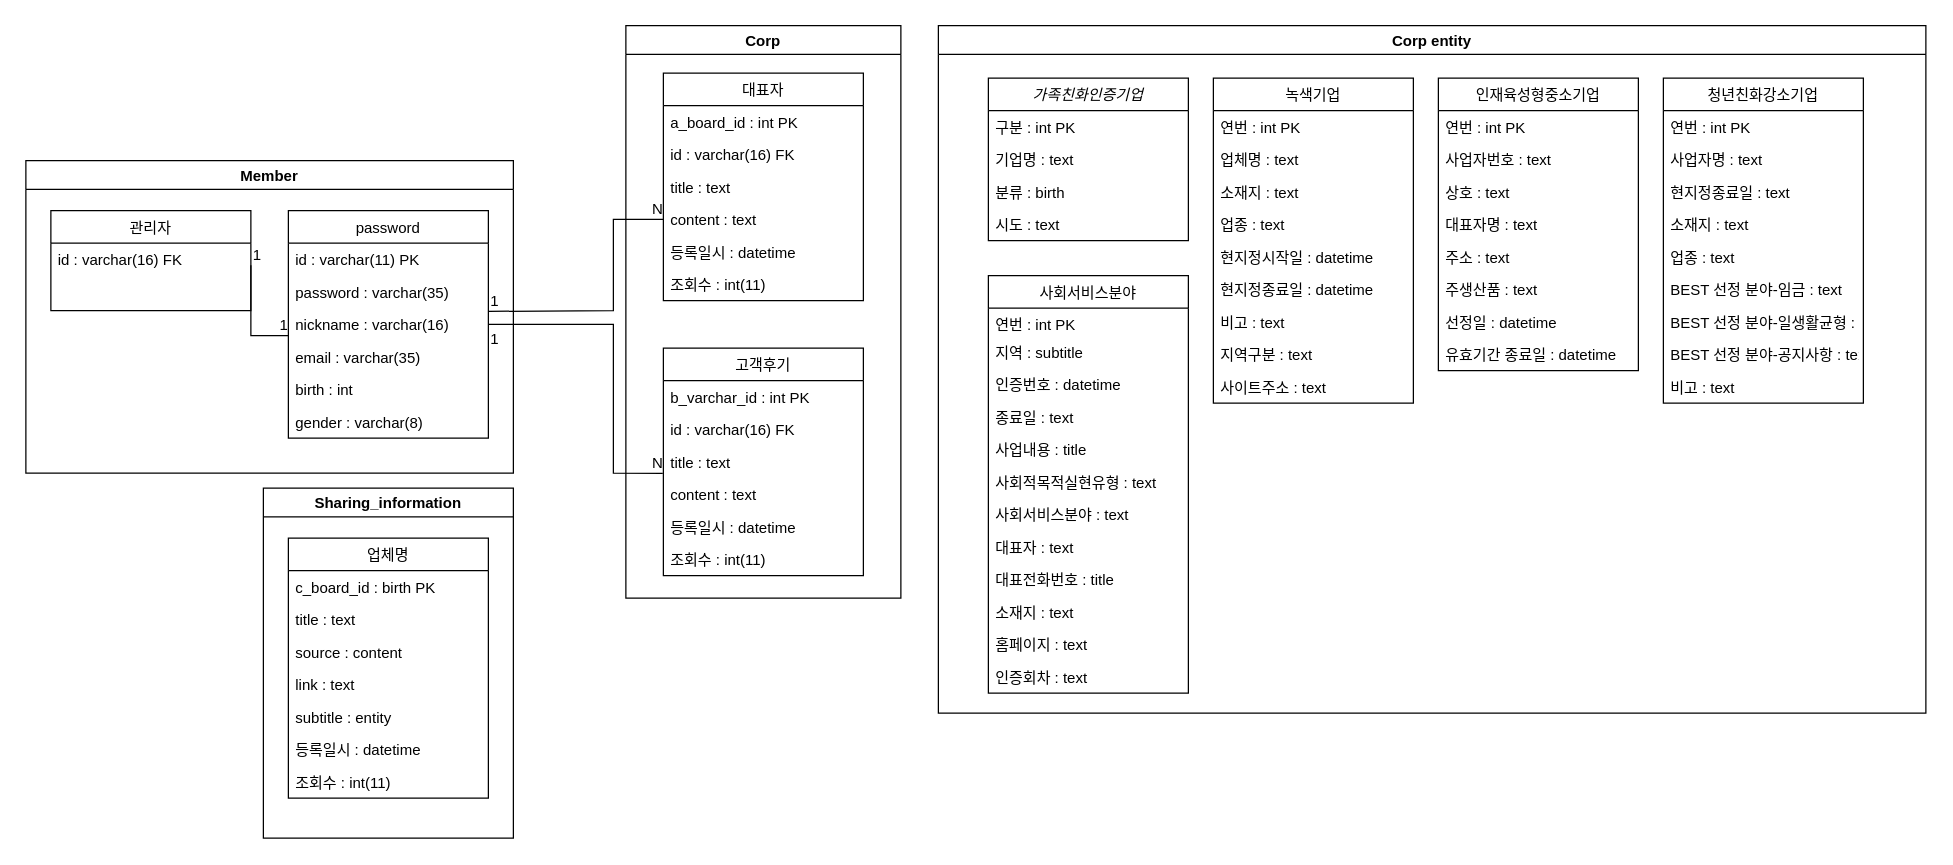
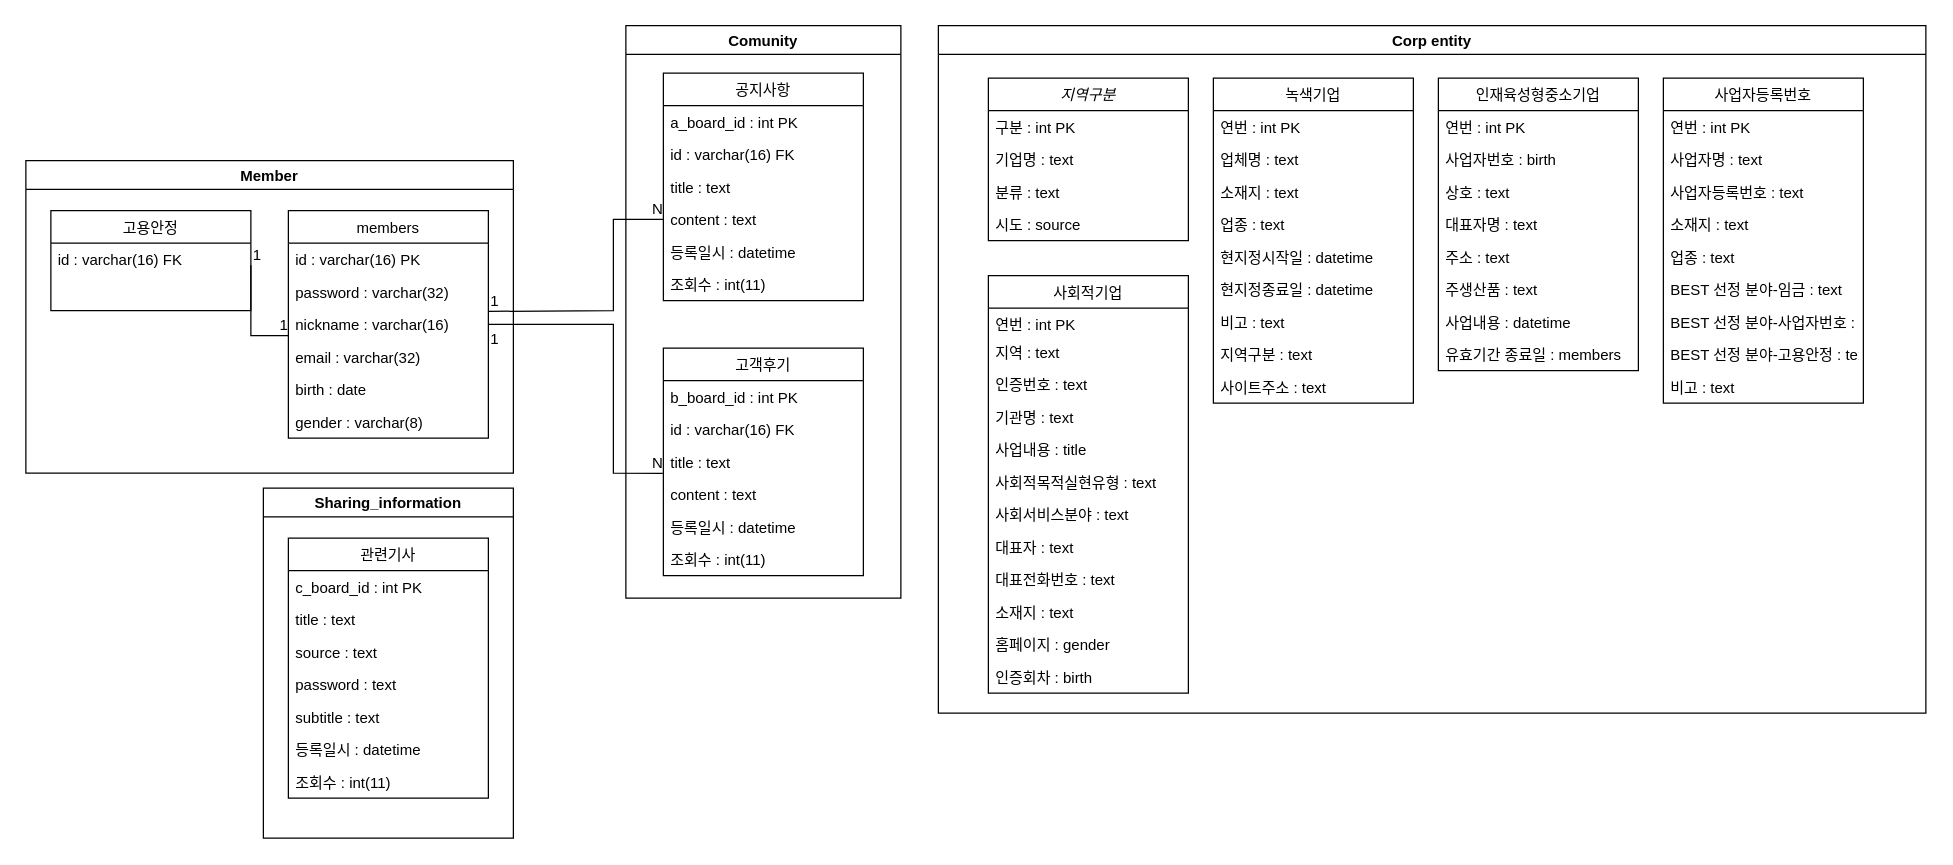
node "Corp": label "Corp" -> "Comunity"
node "대표자": label "대표자" -> "공지사항"
node "가족친화인증기업": label "가족친화인증기업" -> "지역구분"
node "청년친화강소기업": label "청년친화강소기업" -> "사업자등록번호"
node "사업자번호 : text": label "사업자번호 : text" -> "사업자번호 : birth"
node "분류 : birth": label "분류 : birth" -> "분류 : text"
node "현지정종료일 : text": label "현지정종료일 : text" -> "사업자등록번호 : text"
node "시도 : text": label "시도 : text" -> "시도 : source"
node "관리자": label "관리자" -> "고용안정"
node "password": label "password" -> "members"
node "id : varchar(11) PK": label "id : varchar(11) PK" -> "id : varchar(16) PK"
node "password : varchar(35)": label "password : varchar(35)" -> "password : varchar(32)"
node "사회서비스분야": label "사회서비스분야" -> "사회적기업"
node "선정일 : datetime": label "선정일 : datetime" -> "사업내용 : datetime"
node "BEST 선정 분야-일생활균형 : text": label "BEST 선정 분야-일생활균형 : text" -> "BEST 선정 분야-사업자번호 : text"
node "지역 : subtitle": label "지역 : subtitle" -> "지역 : text"
node "유효기간 종료일 : datetime": label "유효기간 종료일 : datetime" -> "유효기간 종료일 : members"
node "BEST 선정 분야-공지사항 : text": label "BEST 선정 분야-공지사항 : text" -> "BEST 선정 분야-고용안정 : text"
node "email : varchar(35)": label "email : varchar(35)" -> "email : varchar(32)"
node "인증번호 : datetime": label "인증번호 : datetime" -> "인증번호 : text"
node "birth : int": label "birth : int" -> "birth : date"
node "b_varchar_id : int PK": label "b_varchar_id : int PK" -> "b_board_id : int PK"
node "종료일 : text": label "종료일 : text" -> "기관명 : text"
node "업체명": label "업체명" -> "관련기사"
node "대표전화번호 : title": label "대표전화번호 : title" -> "대표전화번호 : text"
node "c_board_id : birth PK": label "c_board_id : birth PK" -> "c_board_id : int PK"
node "홈페이지 : text": label "홈페이지 : text" -> "홈페이지 : gender"
node "source : content": label "source : content" -> "source : text"
node "인증회차 : text": label "인증회차 : text" -> "인증회차 : birth"
node "link : text": label "link : text" -> "password : text"
node "subtitle : entity": label "subtitle : entity" -> "subtitle : text"
